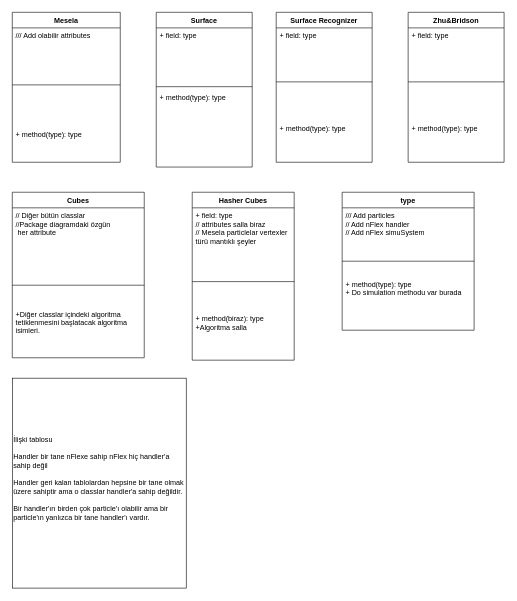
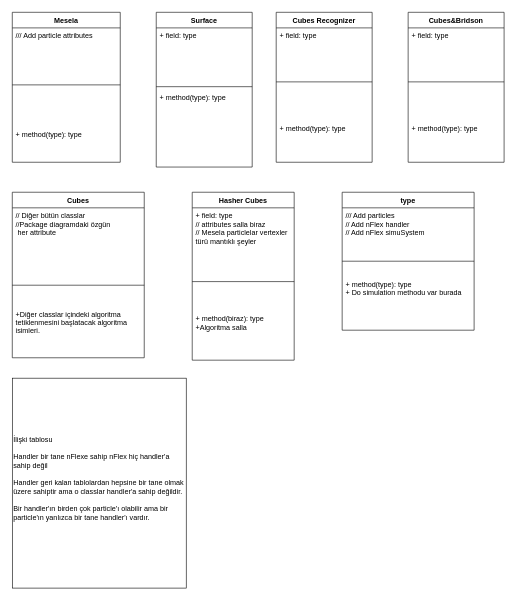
node "Surface Recognizer": label "Surface Recognizer" -> "Cubes Recognizer"
node "Zhu&Bridson": label "Zhu&Bridson" -> "Cubes&Bridson"
node "/// Add olabilir attributes": label "/// Add olabilir attributes" -> "/// Add particle attributes"
